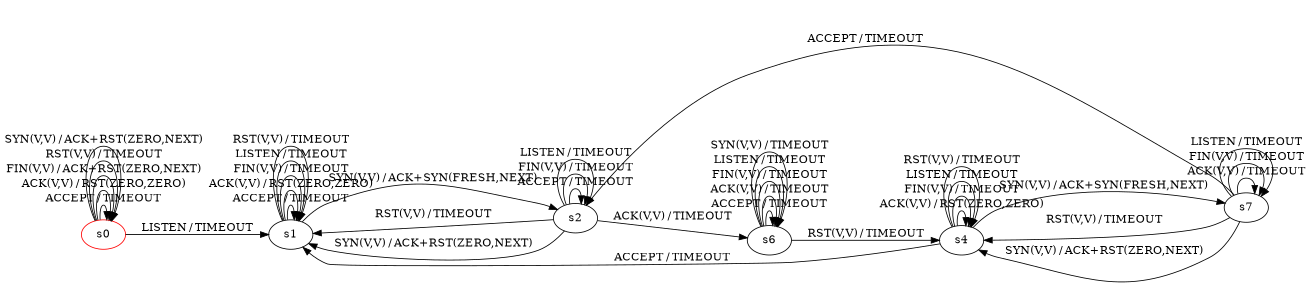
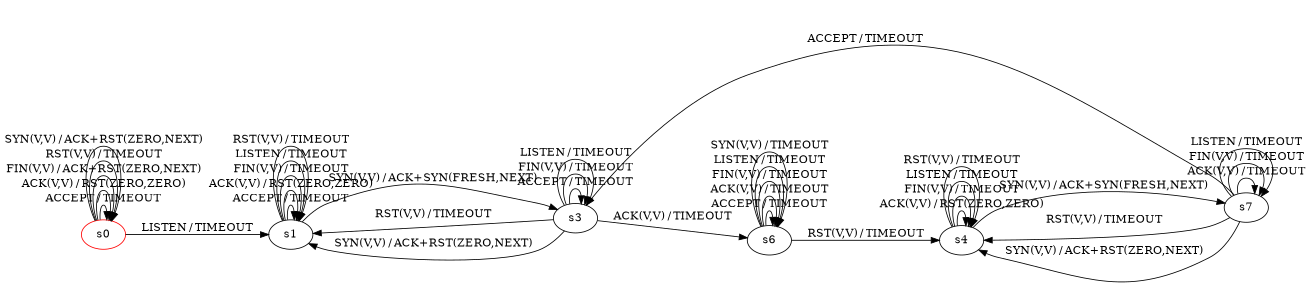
node "s2": label "s2" -> "s3"
edge "s4" -> "s1": removed, label "ACCEPT / TIMEOUT"
